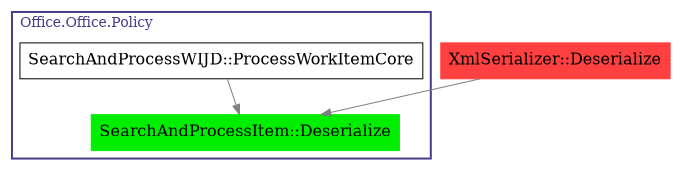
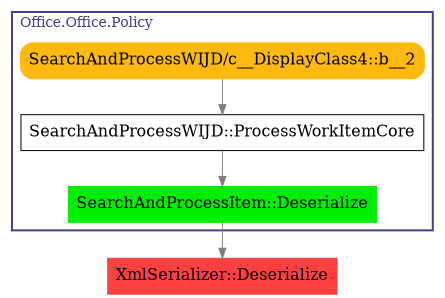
node "SearchAndProcessWIJD/c__DisplayClass4::b__2": added
edge "XmlSerializer::Deserialize" -> "SearchAndProcessItem::Deserialize": reversed
